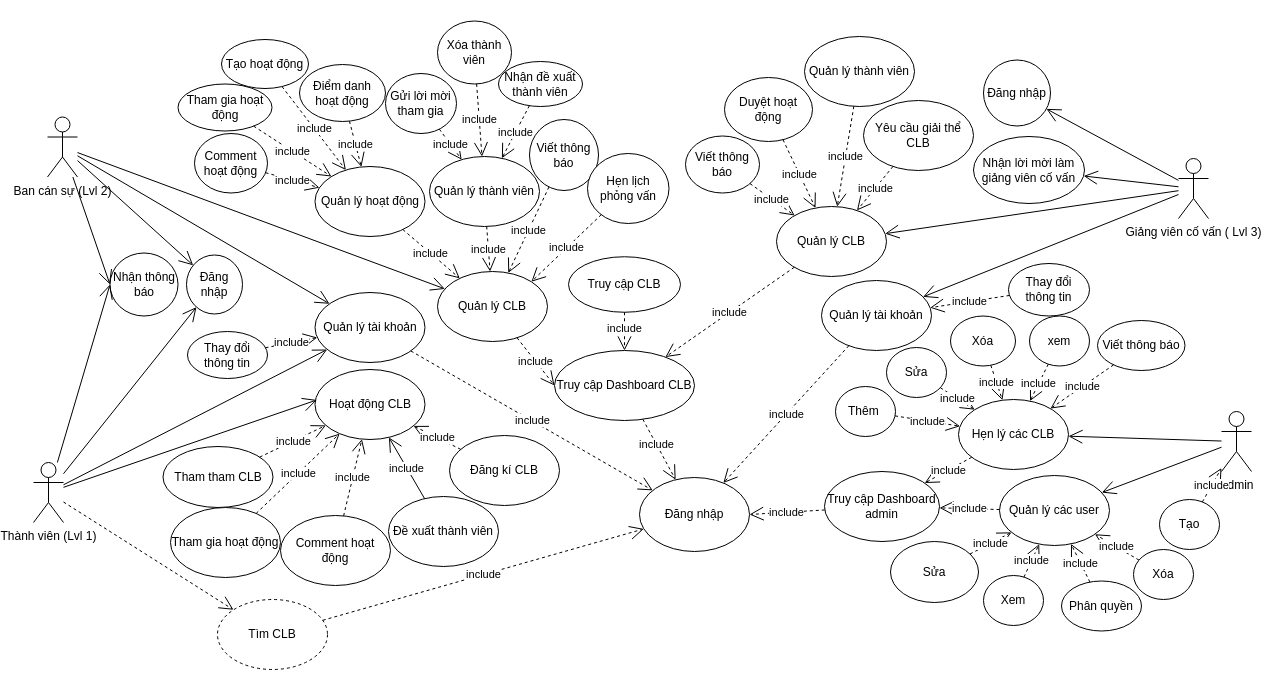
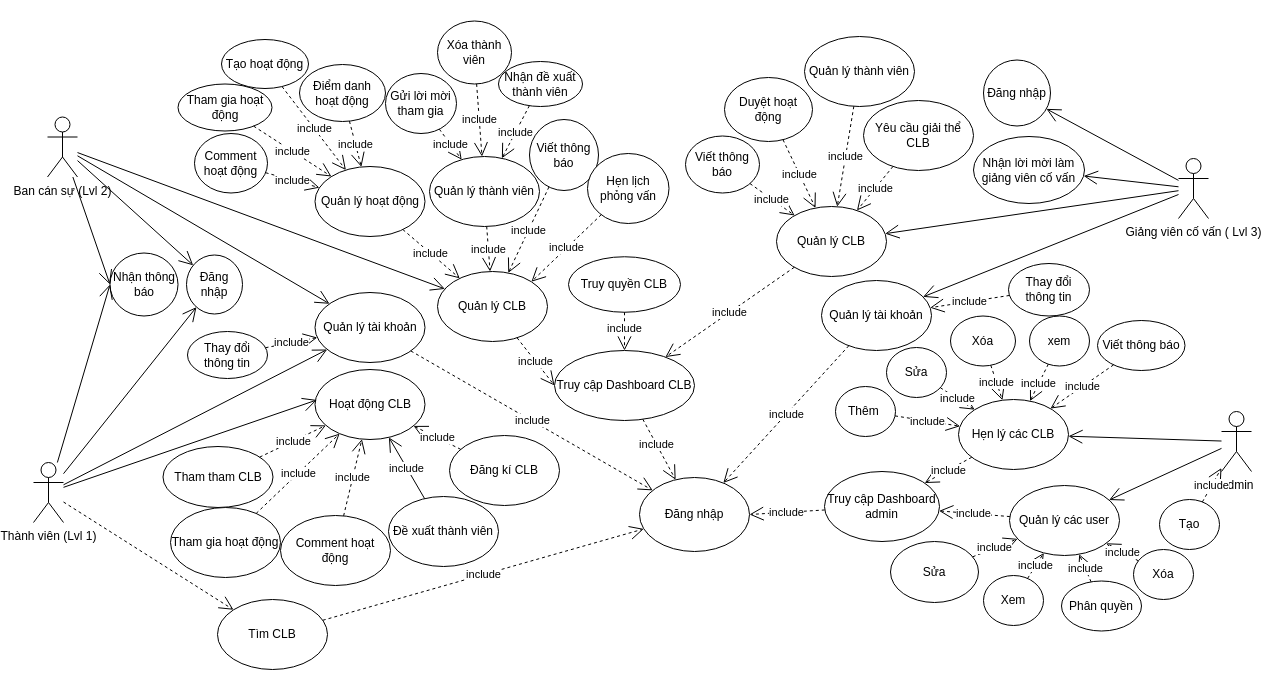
node "Truy cập CLB": label "Truy cập CLB" -> "Truy quyền CLB"
node "Quản lý các user": moved (1055, 511) -> (1065, 521)
node "Tìm CLB": style dashed -> solid
